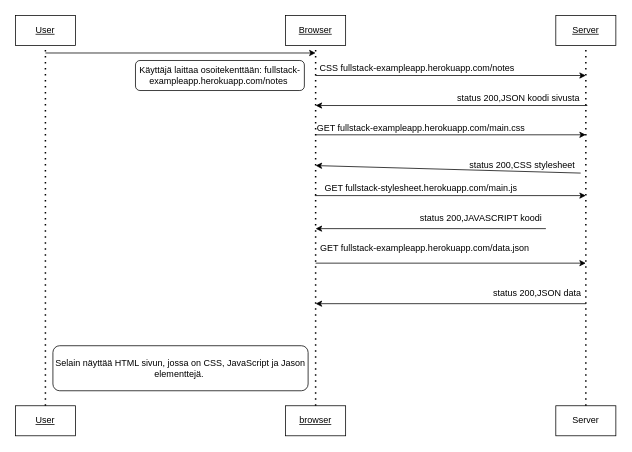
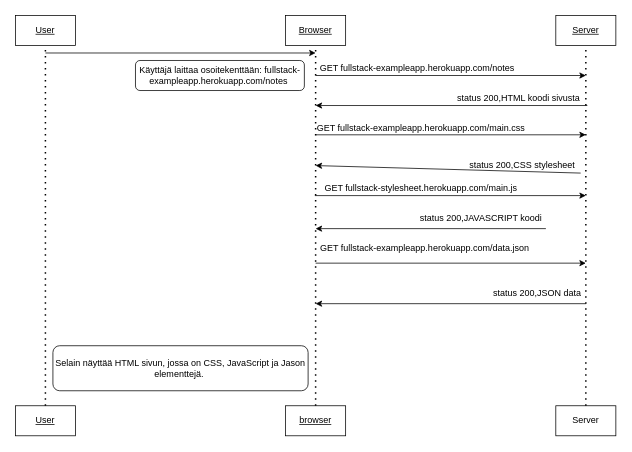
node "CSS fullstack-exampleapp.herokuapp.com/notes": label "CSS fullstack-exampleapp.herokuapp.com/notes" -> "GET fullstack-exampleapp.herokuapp.com/notes"
node "status 200,JSON koodi sivusta": label "status 200,JSON koodi sivusta" -> "status 200,HTML koodi sivusta"
